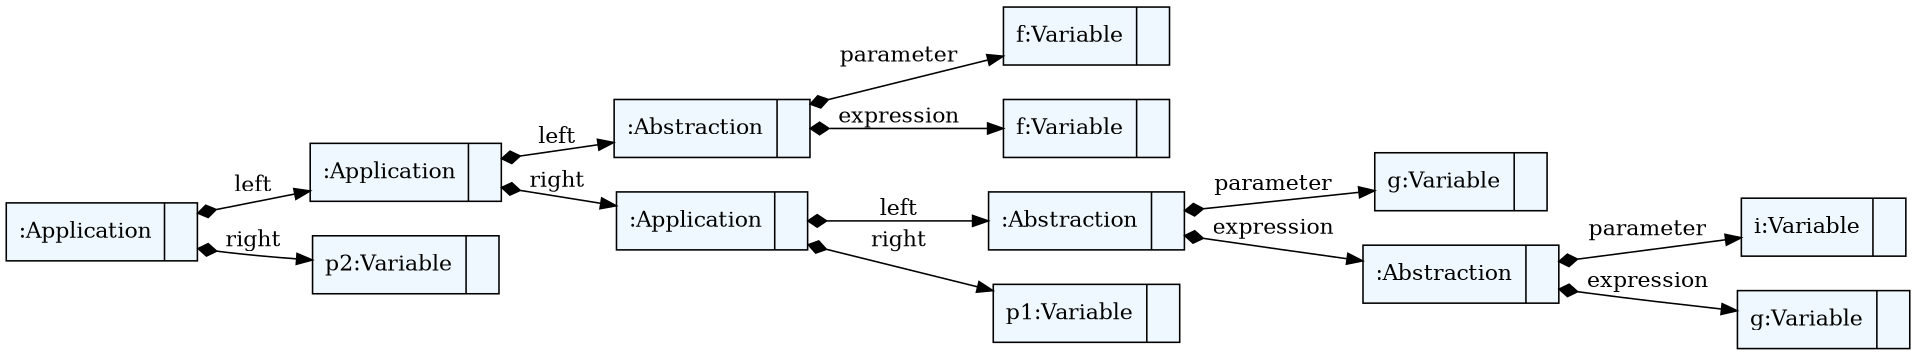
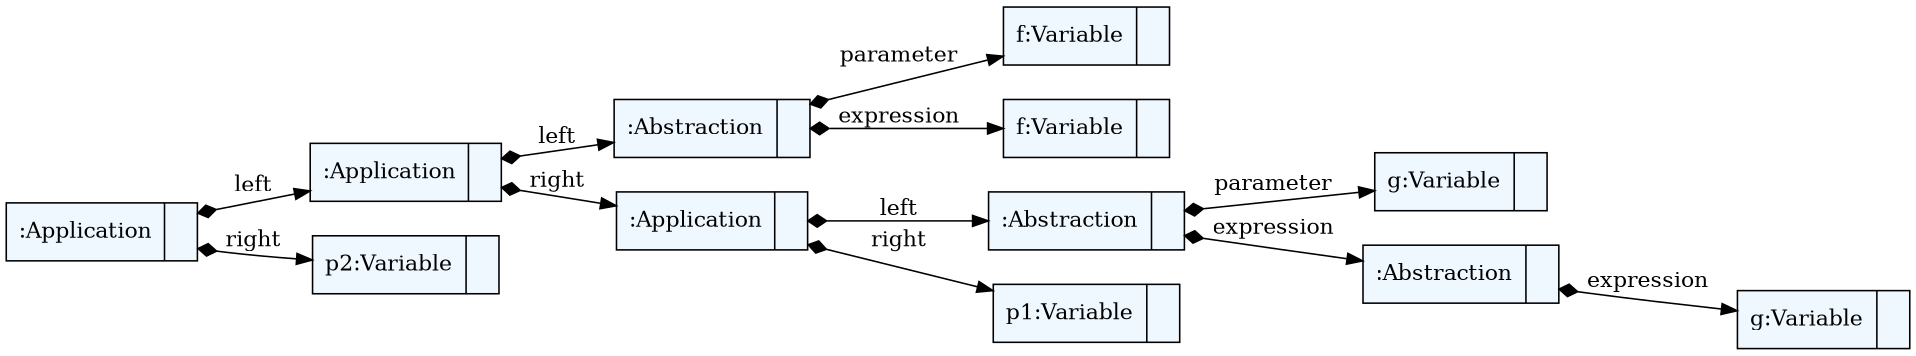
node "i:Variable": removed
